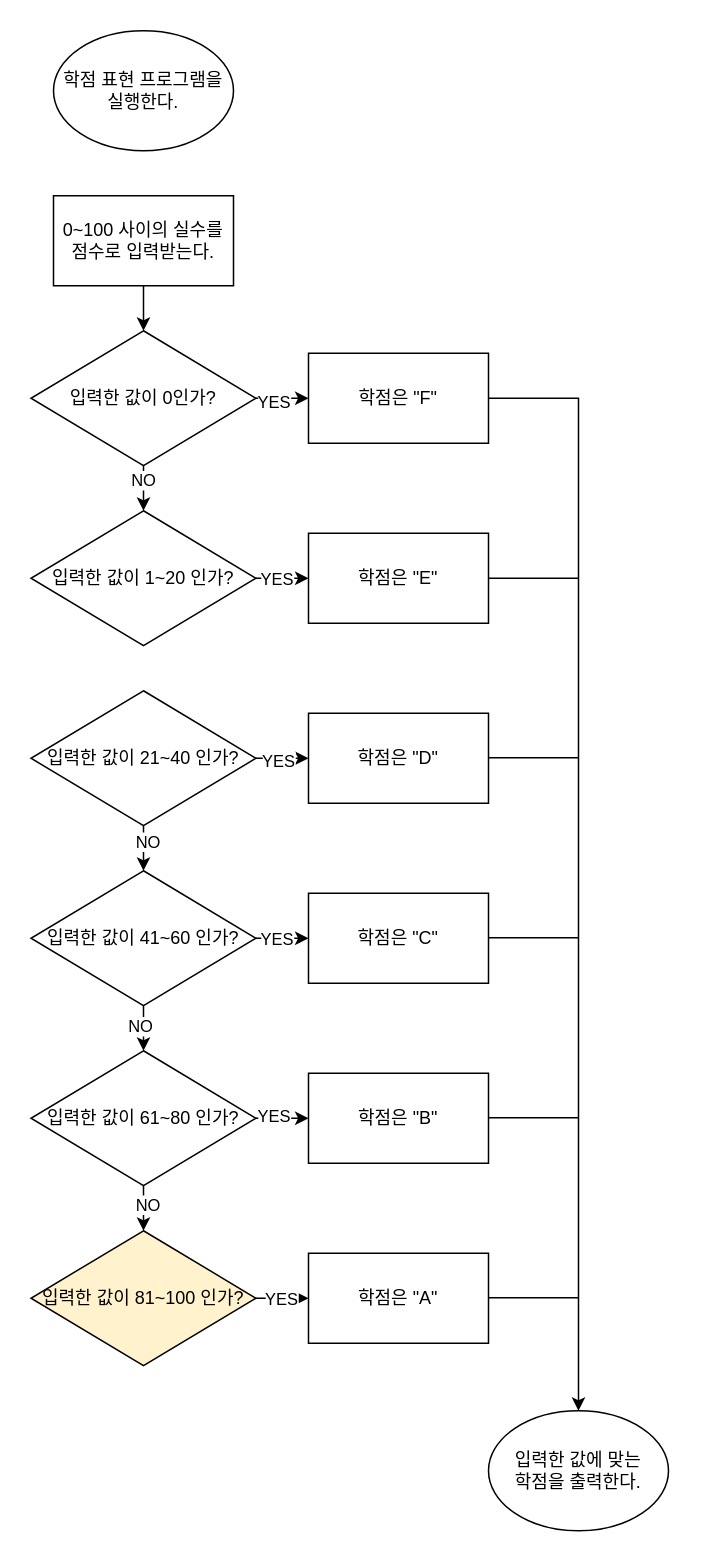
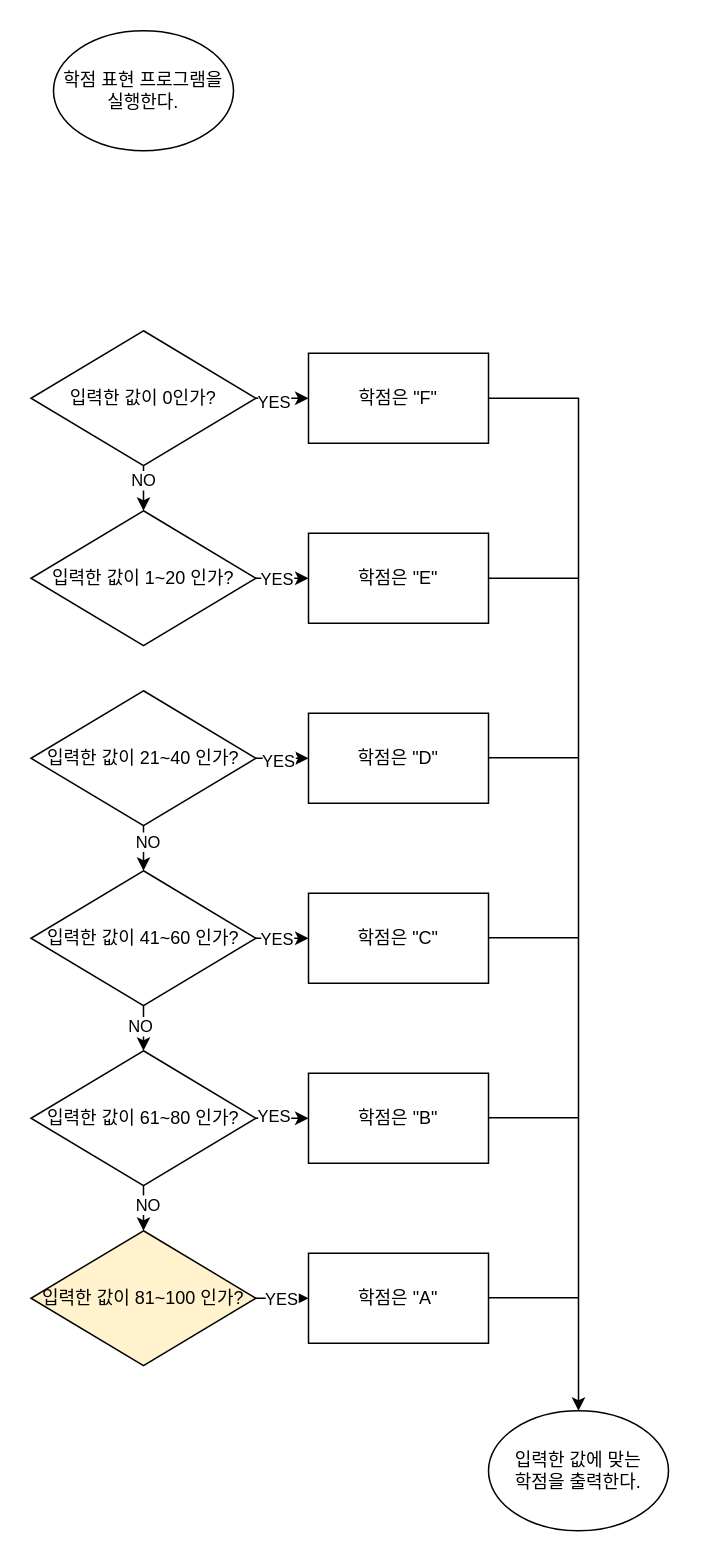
node "0~100 사이의 실수를 점수로 입력받는다.": removed
edge "0~100 사이의 실수를 점수로 입력받는다." -> "입력한 값이 0인가?": removed
